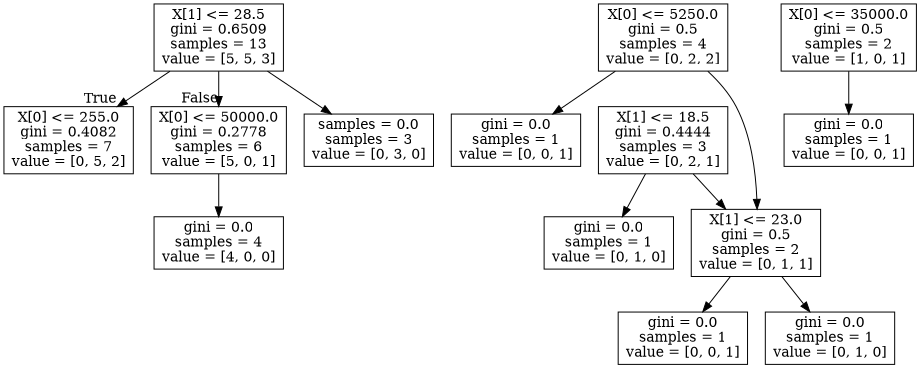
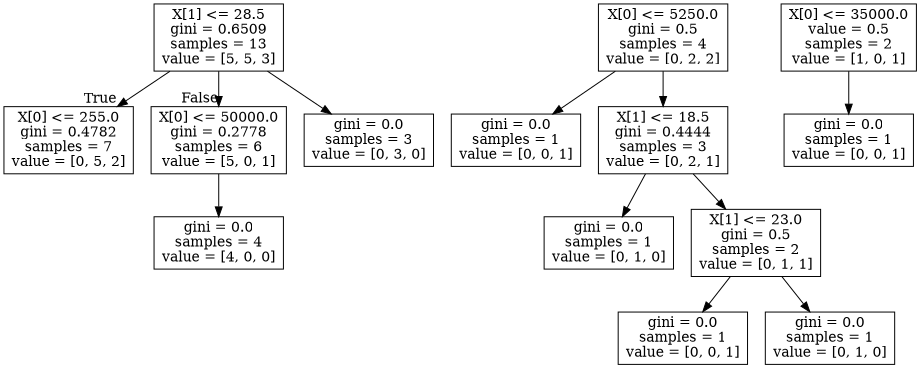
node "X[0] <= 35000.0 gini = 0.5 samples = 2 value = [1, 0, 1]": label "X[0] <= 35000.0 gini = 0.5 samples = 2 value = [1, 0, 1]" -> "X[0] <= 35000.0 value = 0.5 samples = 2 value = [1, 0, 1]"
edge "X[0] <= 5250.0 gini = 0.5 samples = 4 value = [0, 2, 2]" -> "X[1] <= 23.0 gini = 0.5 samples = 2 value = [0, 1, 1]": now "X[0] <= 5250.0 gini = 0.5 samples = 4 value = [0, 2, 2]" -> "X[1] <= 18.5 gini = 0.4444 samples = 3 value = [0, 2, 1]"
node "X[0] <= 255.0 gini = 0.4082 samples = 7 value = [0, 5, 2]": label "X[0] <= 255.0 gini = 0.4082 samples = 7 value = [0, 5, 2]" -> "X[0] <= 255.0 gini = 0.4782 samples = 7 value = [0, 5, 2]"
node "samples = 0.0 samples = 3 value = [0, 3, 0]": label "samples = 0.0 samples = 3 value = [0, 3, 0]" -> "gini = 0.0 samples = 3 value = [0, 3, 0]"
